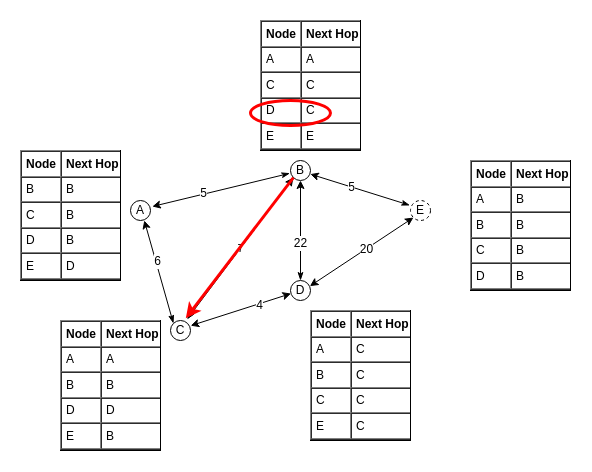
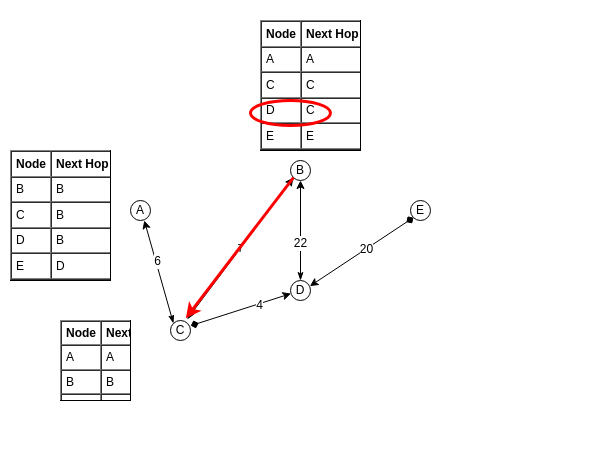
edge "B" -- "A": removed, label "5"
edge "B" -- "E": removed, label "5"
node "E": style dashed -> solid
node "Node Next Hop B B C B D B E D": moved (71, 216) -> (61, 216)
edge "E" -- "D": arrowhead classic -> diamond
node "Node Next Hop A B B B C B D B": removed
edge "D" -- "C": arrowhead classic -> diamond
node "Node Next Hop A C B C C C E C": removed
node "Node Next Hop A A B B D D E B": size 100x130 -> 70x80
